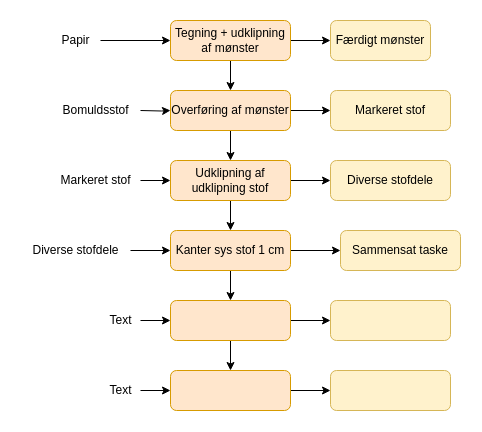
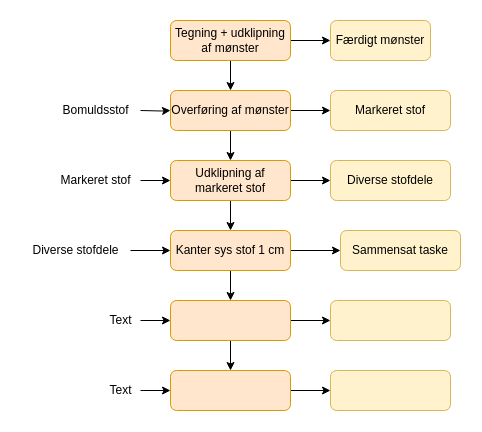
node "Papir": removed
edge "Papir" -> "Tegning + udklipning af mønster": removed
node "Udklipning af udklipning stof": label "Udklipning af udklipning stof" -> "Udklipning af markeret stof"
